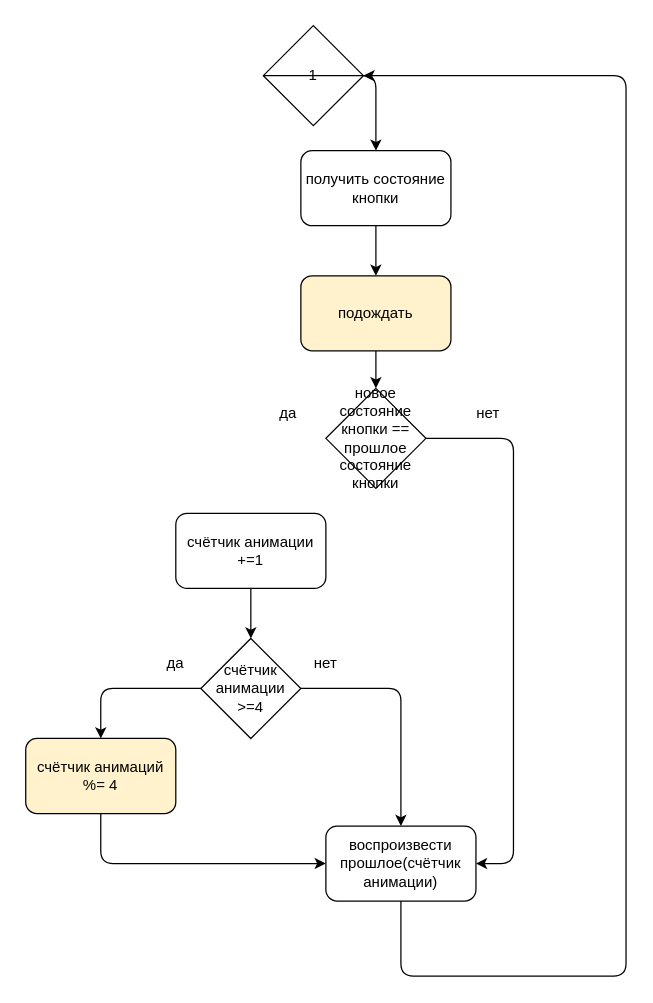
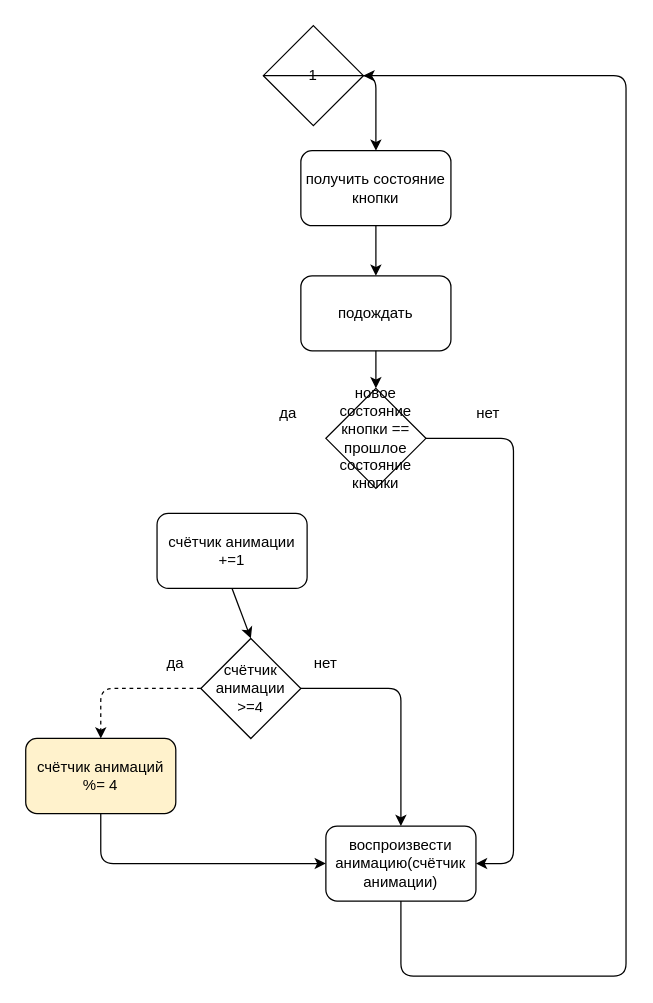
node "подождать": fillcolor #fff2cc -> #ffffff
node "счётчик анимации +=1": moved (251, 551) -> (232, 551)
edge "счётчик анимации >=4" -> "счётчик анимаций %= 4": style solid -> dashed
node "воспроизвести прошлое(счётчик анимации)": label "воспроизвести прошлое(счётчик анимации)" -> "воспроизвести анимацию(счётчик анимации)"
